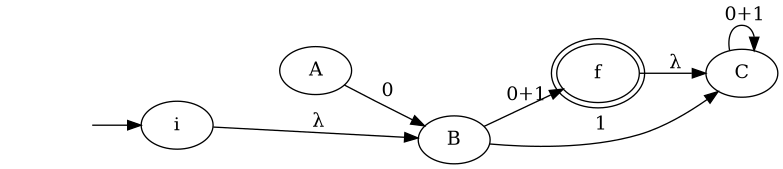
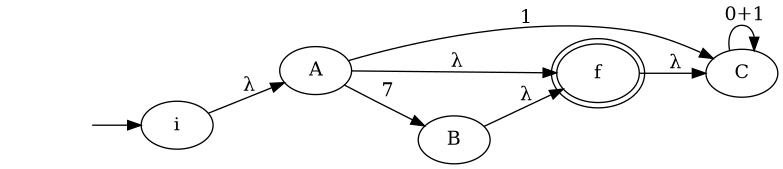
edge "A" -> "f": added, label "λ"
edge "A" -> "B": label " 0" -> " 7"
edge "B" -> "f": label " 0+1" -> " λ"
edge "i" -> "B": now "i" -> "A"
edge "B" -> "C": now "A" -> "C"
